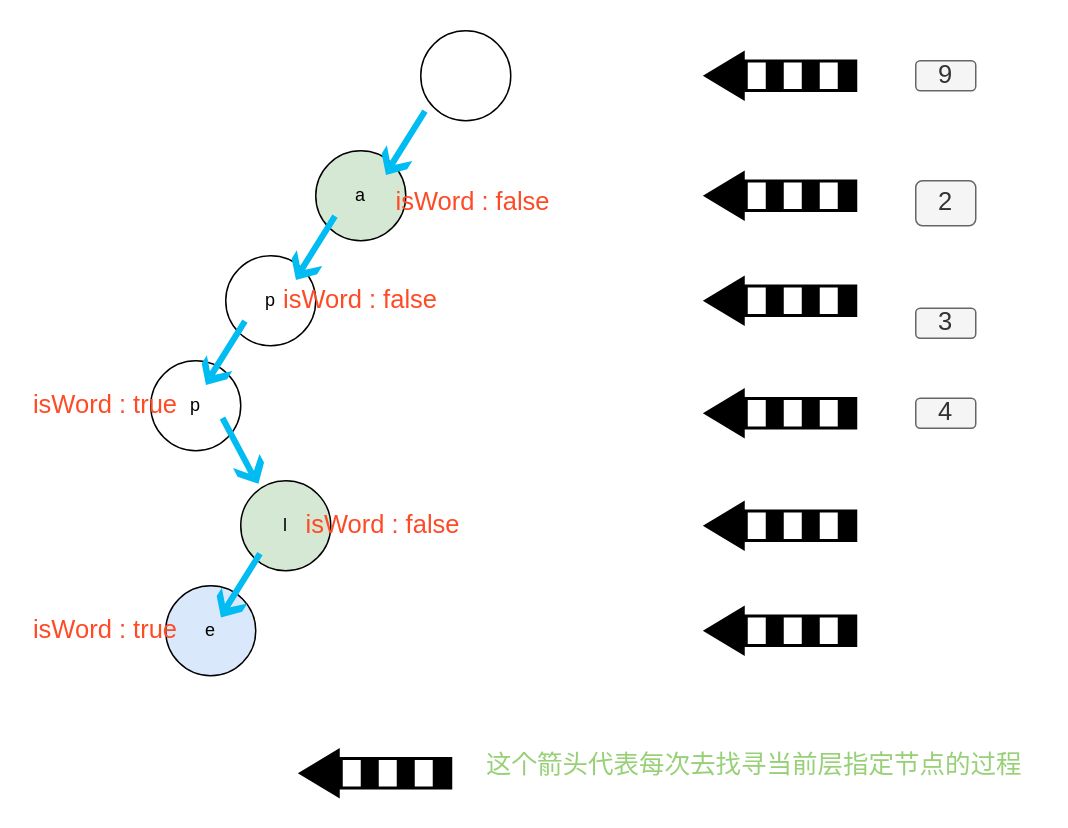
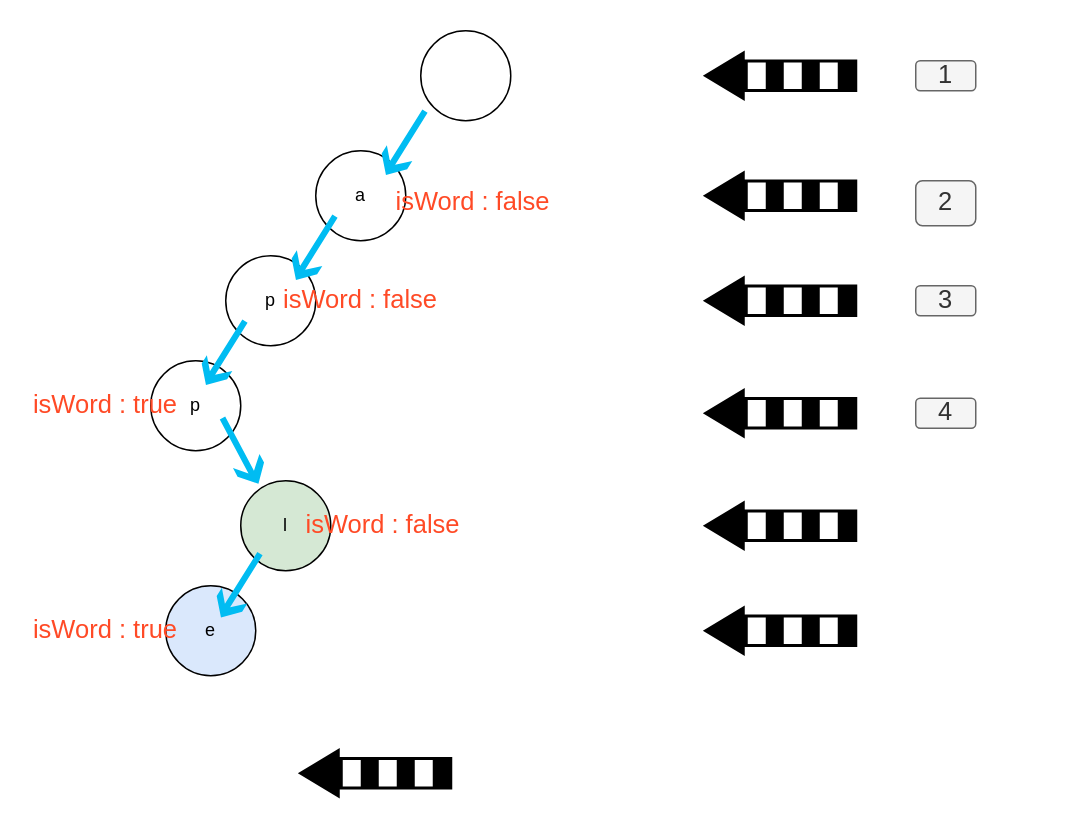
node "9": label "9" -> "1"
node "a": fillcolor #d5e8d4 -> #ffffff
node "3": moved (946, 323) -> (946, 301)
node "这个箭头代表每次去找寻当前层指定节点的过程": removed
